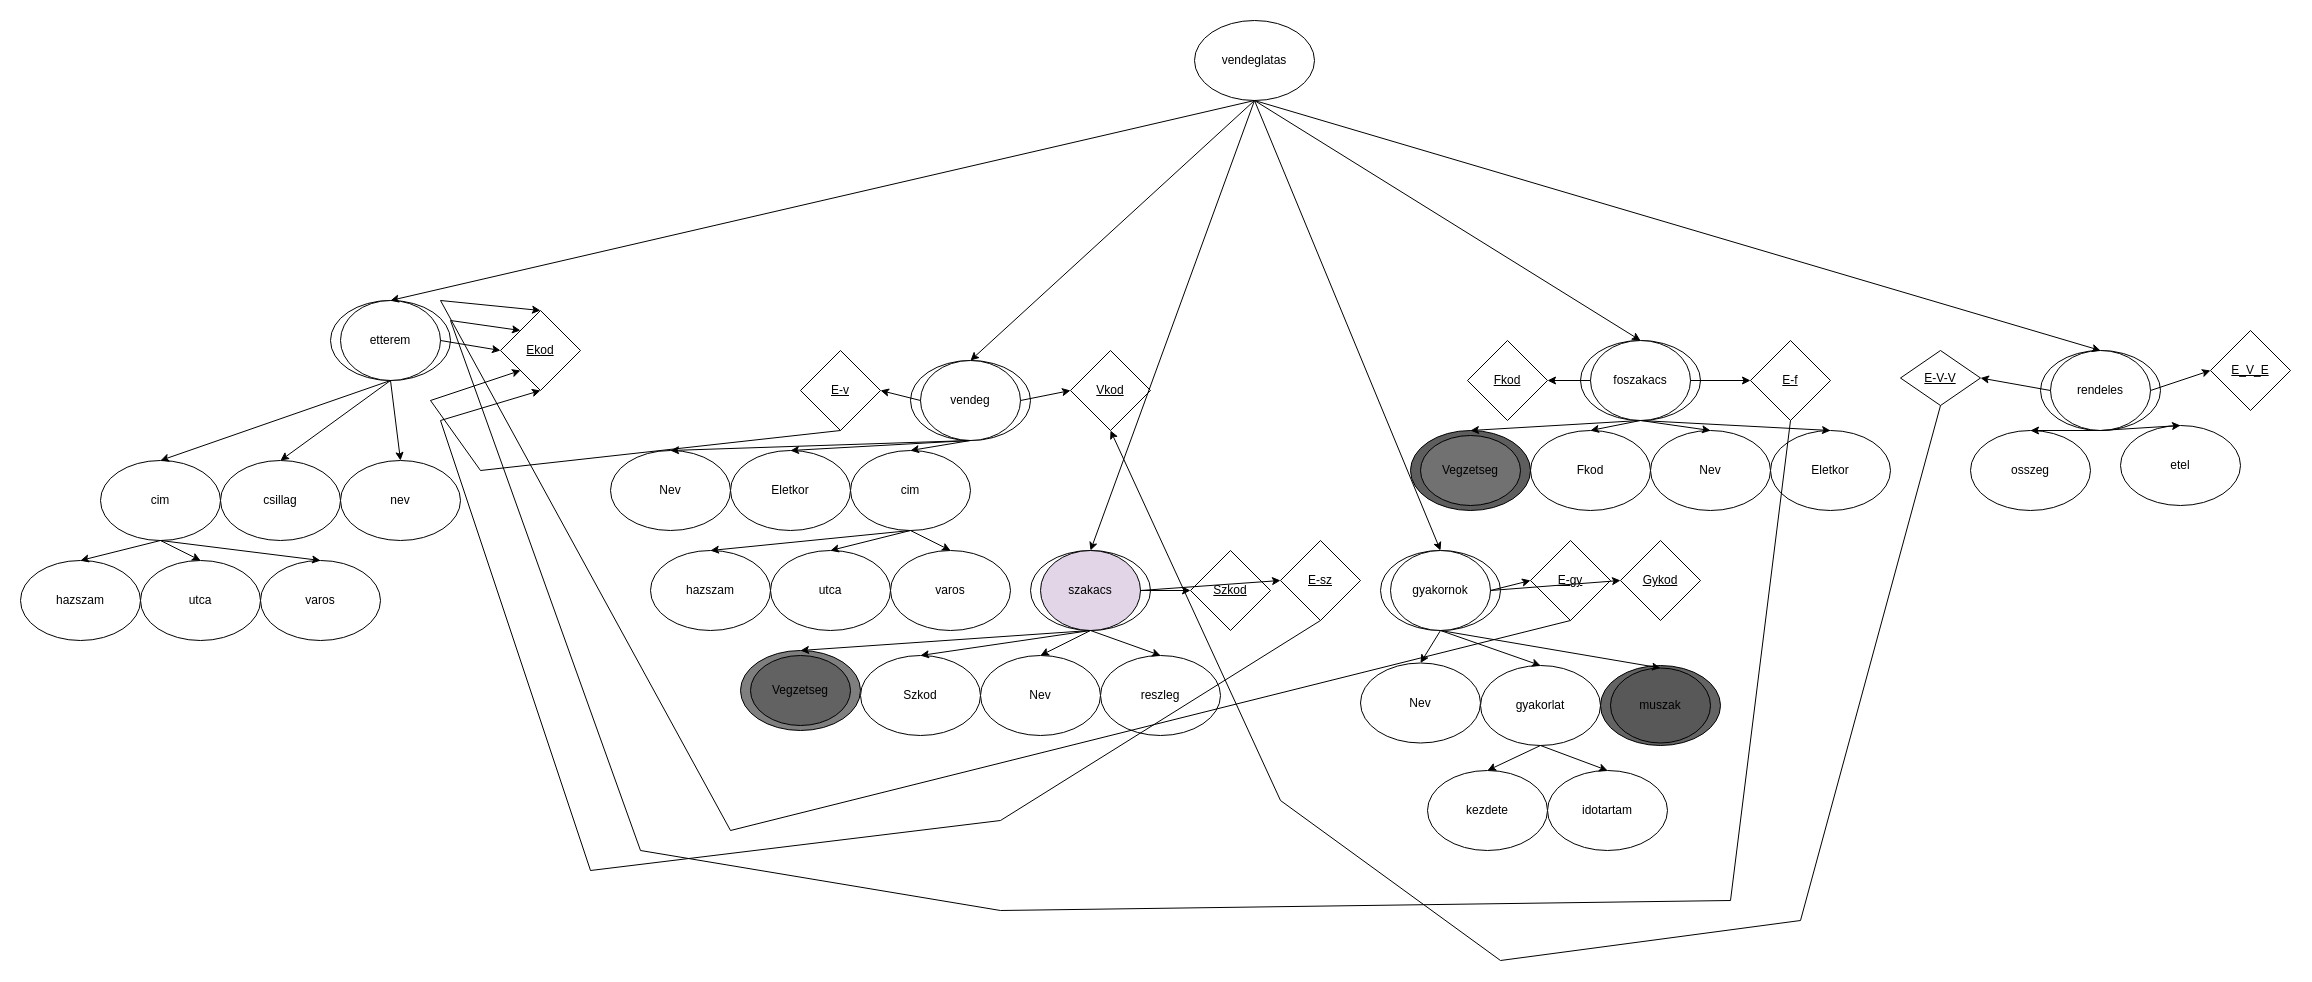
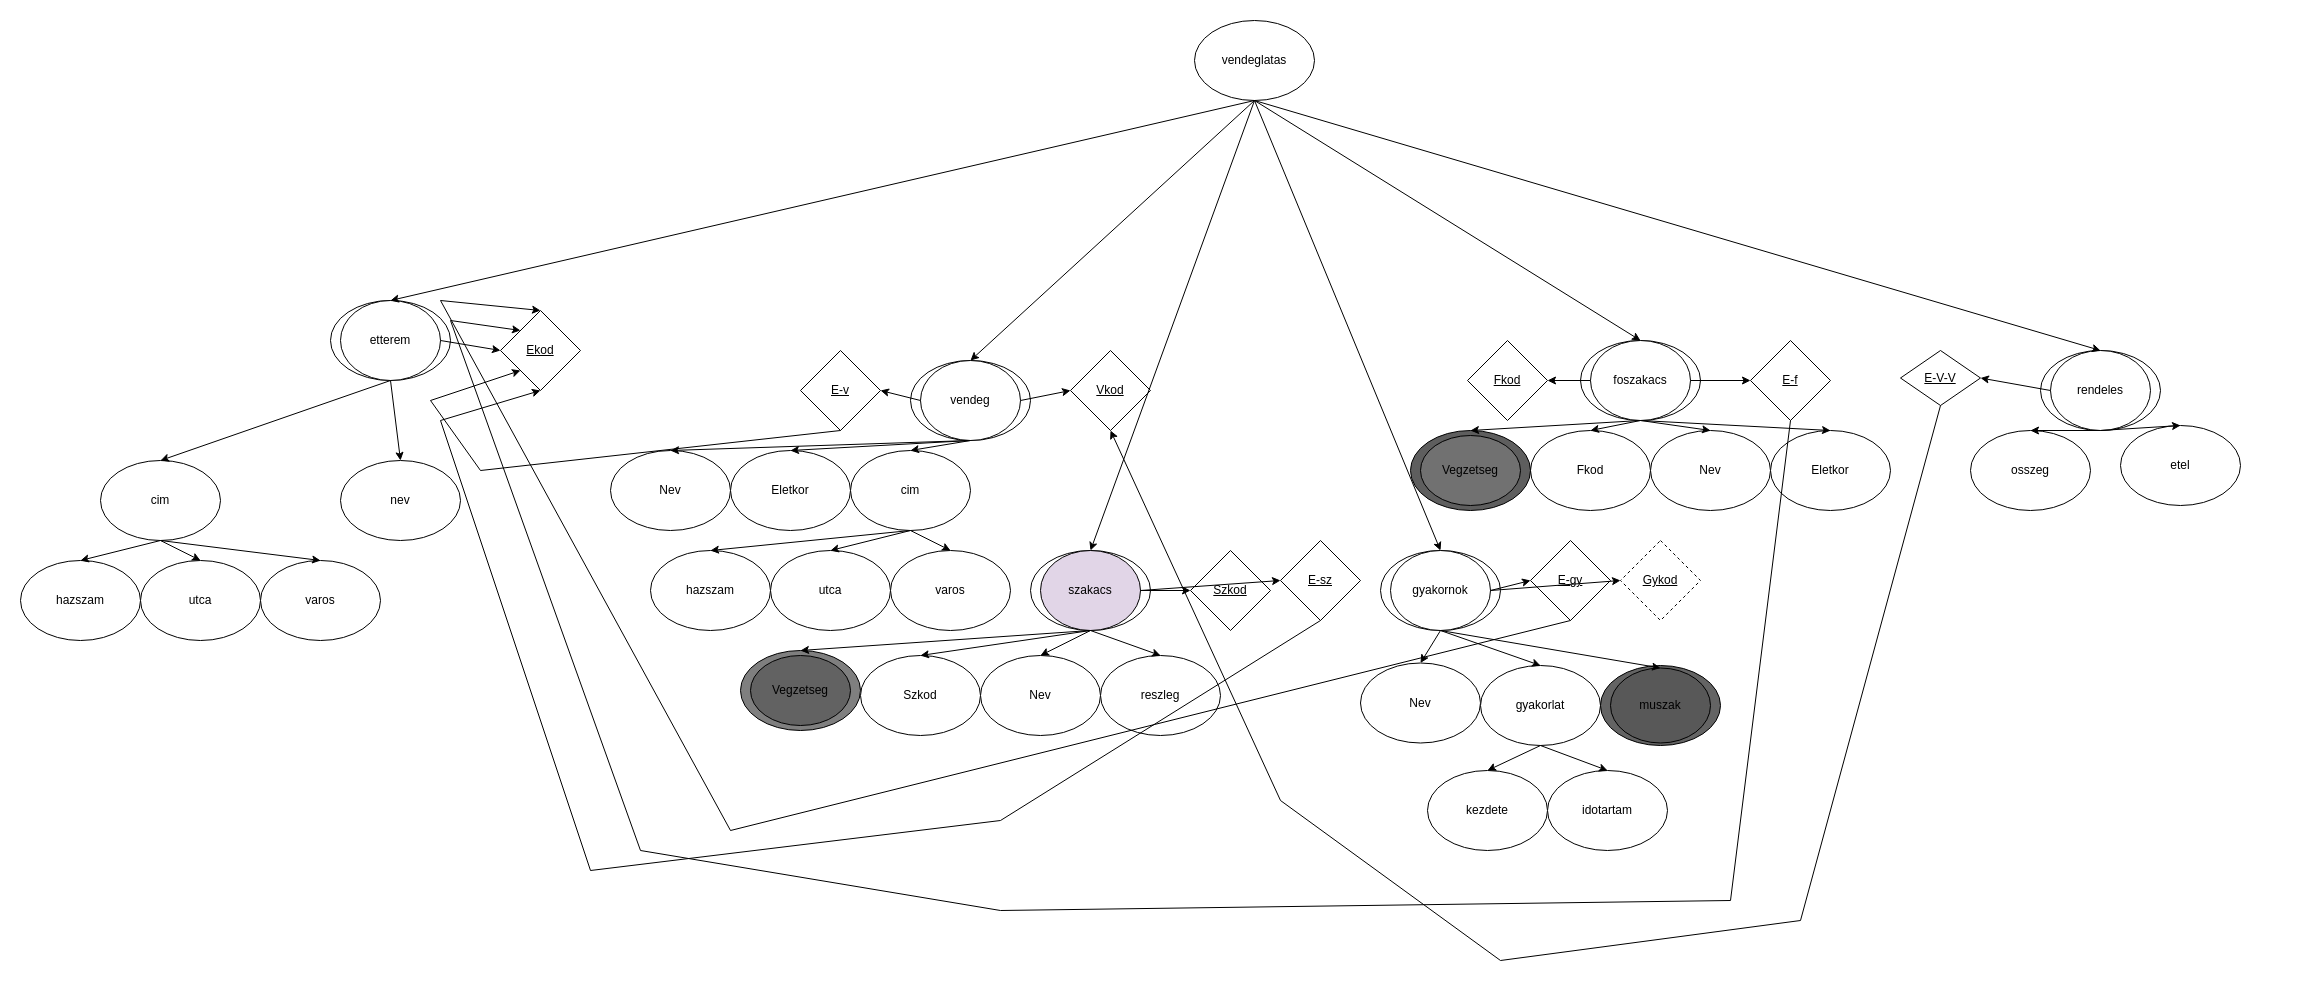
node "E_V_E": removed
edge "rendeles" -> "E_V_E": removed
edge "etterem" -> "csillag": removed
node "csillag": removed
node "Gykod": style solid -> dashed
